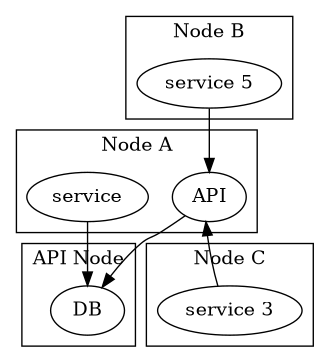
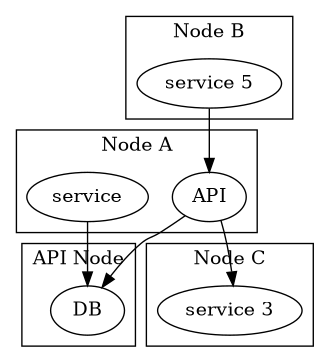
edge "service 3" -> "API": reversed
